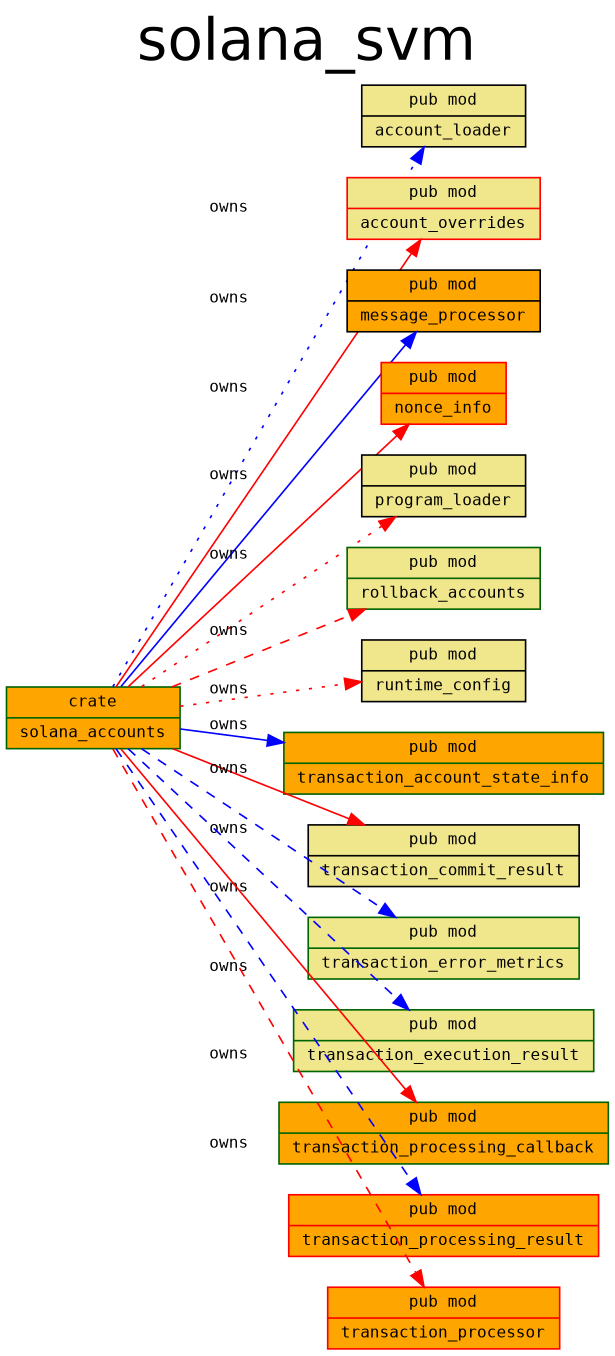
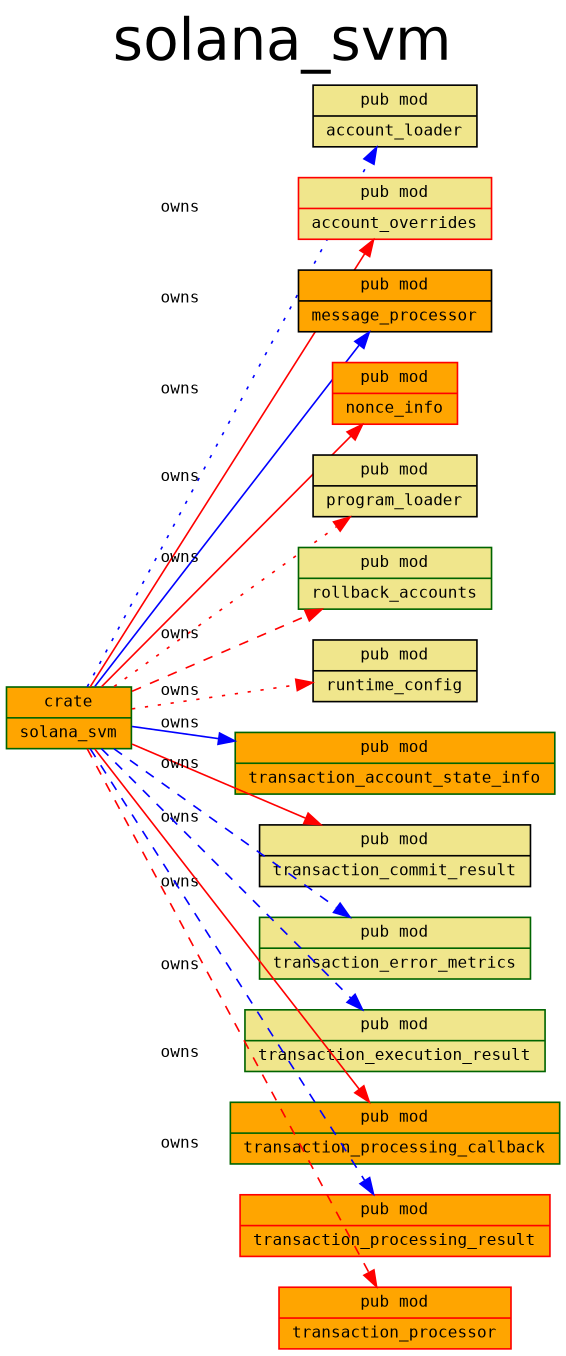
node "crate": text "solana_accounts" -> "solana_svm"
